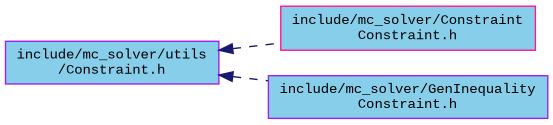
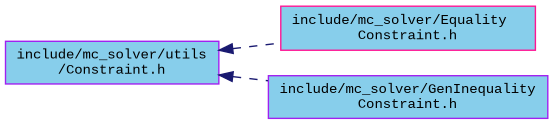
node "include/mc_solver/Constraint Constraint.h": label "include/mc_solver/Constraint Constraint.h" -> "include/mc_solver/Equality Constraint.h"
